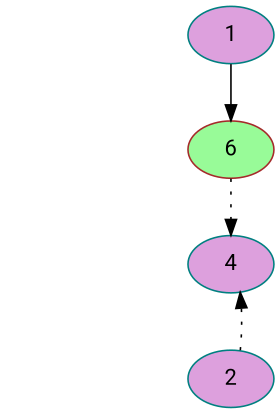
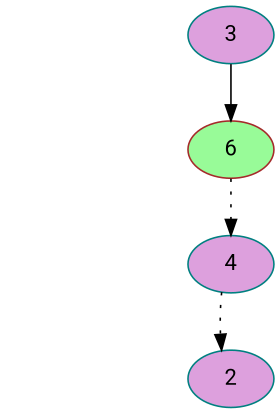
node "1": label "1" -> "3"
edge "2" -> "4": reversed
